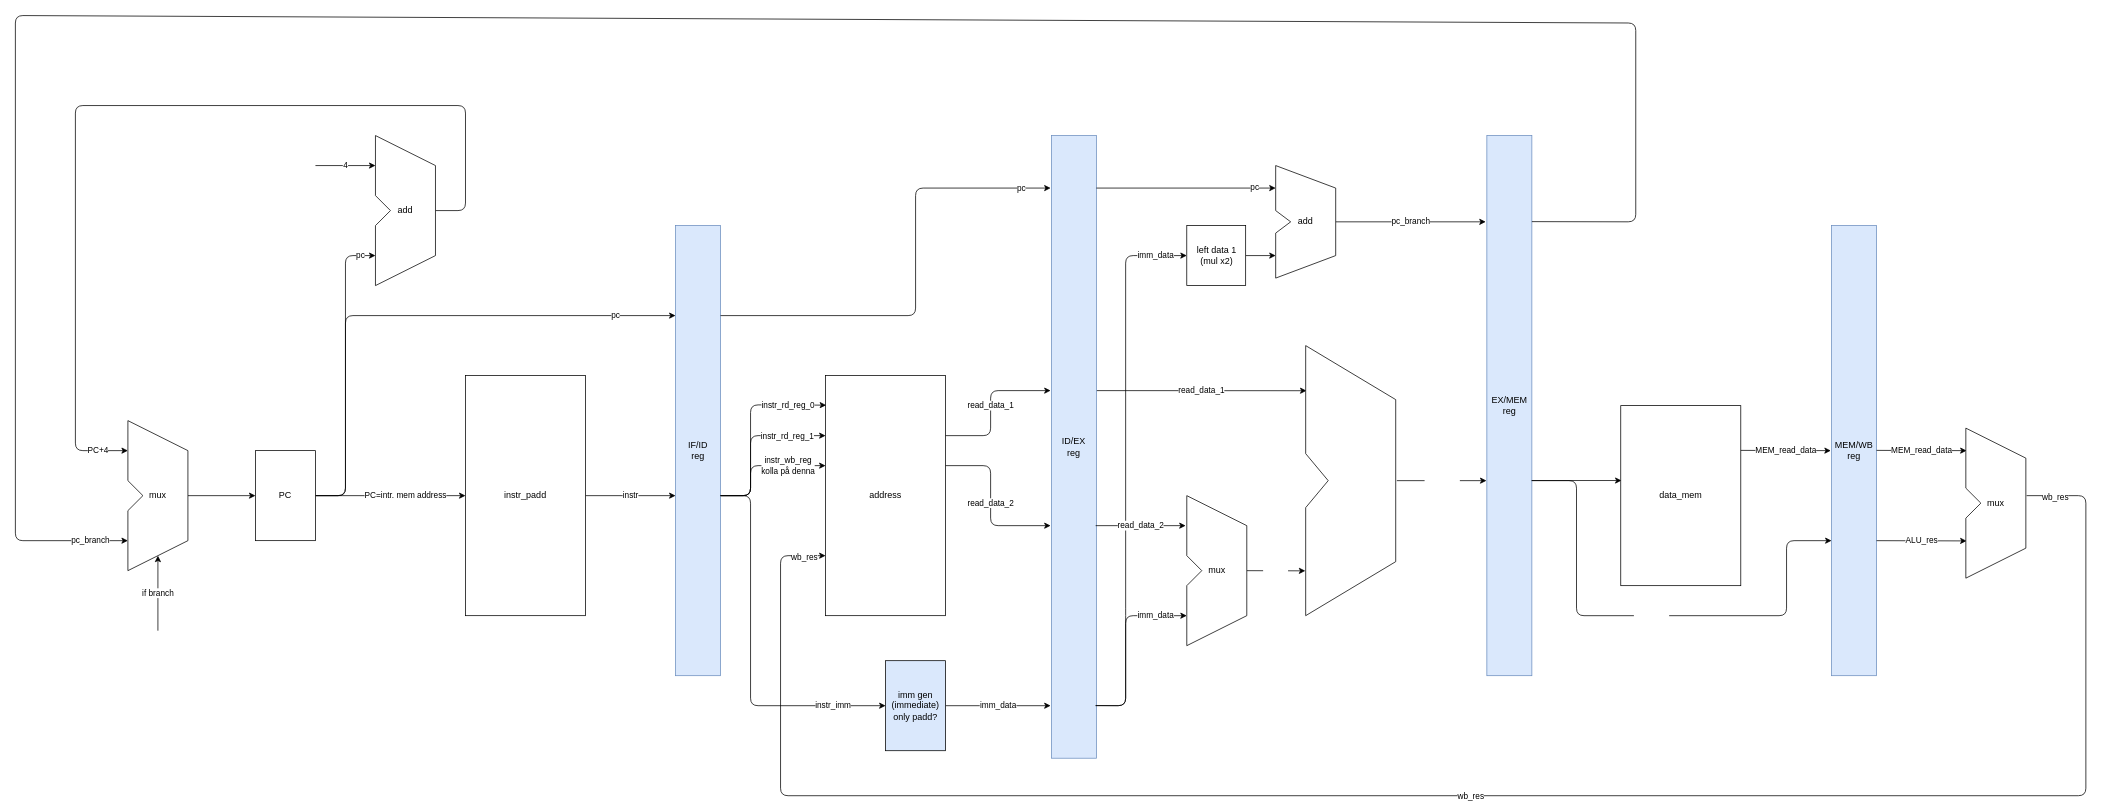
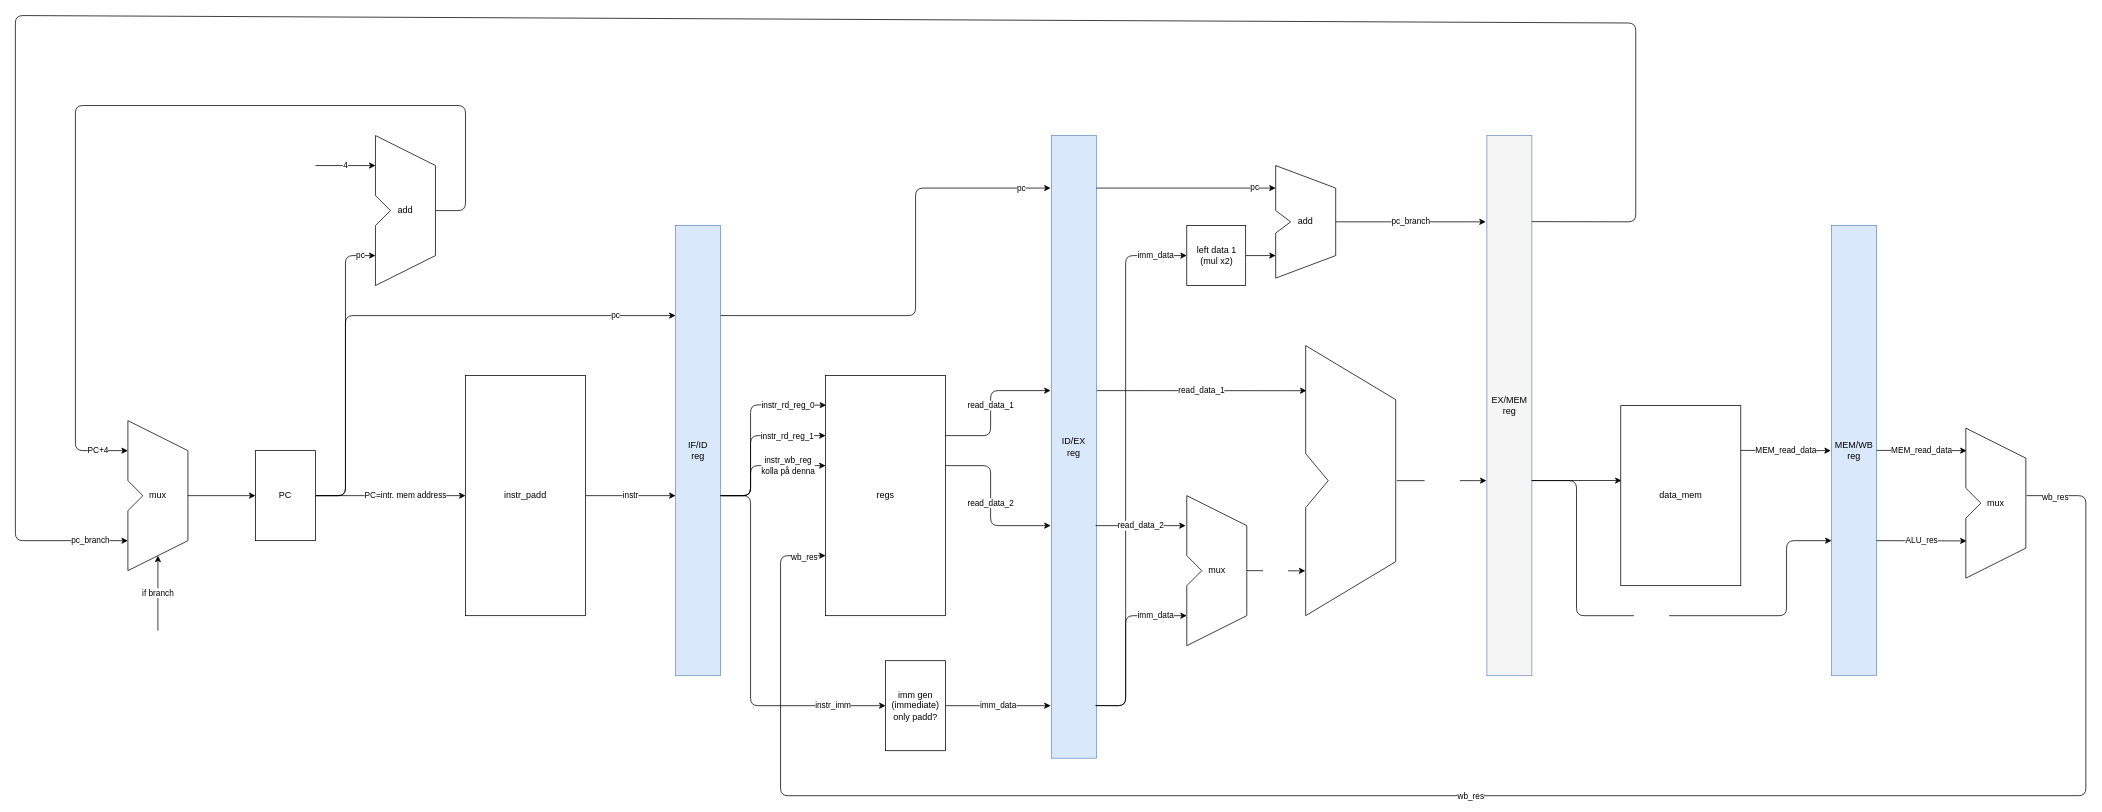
node "EX/MEM reg": fillcolor #dae8fc -> #f5f5f5
node "address": label "address" -> "regs"
node "imm gen (immediate) only padd?": fillcolor #dae8fc -> #ffffff
